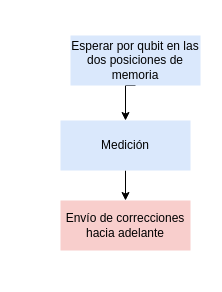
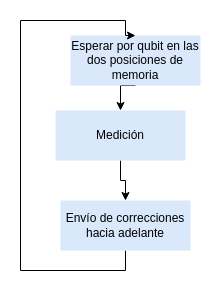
node "Medición": moved (126, 146) -> (121, 136)
edge "Envío de correcciones hacia adelante" -> "Esperar por qubit en las dos posiciones de memoria": added
node "Envío de correcciones hacia adelante": fillcolor #f8cecc -> #dae8fc
